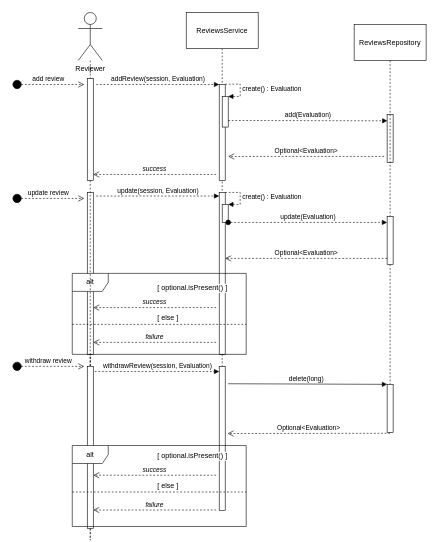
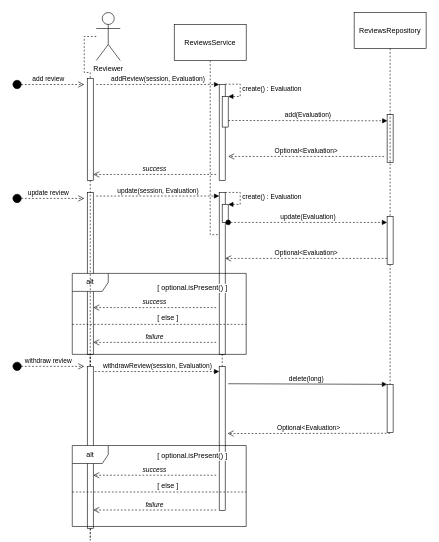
node "ReviewsService": moved (222, 30) -> (210, 42)
node "Reviewer": moved (90, 36) -> (108, 36)
node "ReviewsRepository": moved (390, 42) -> (390, 30)
